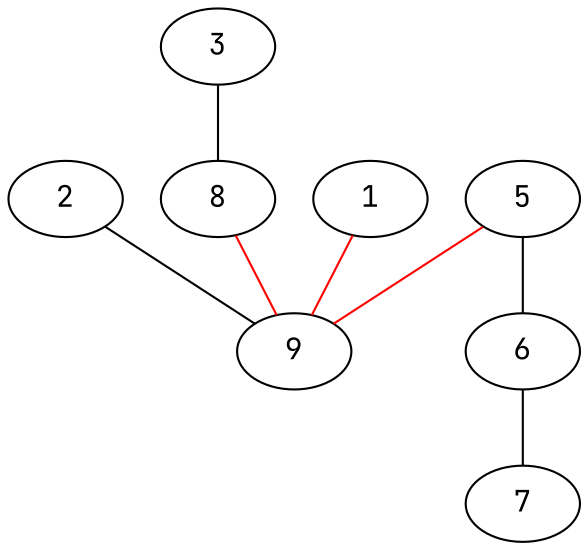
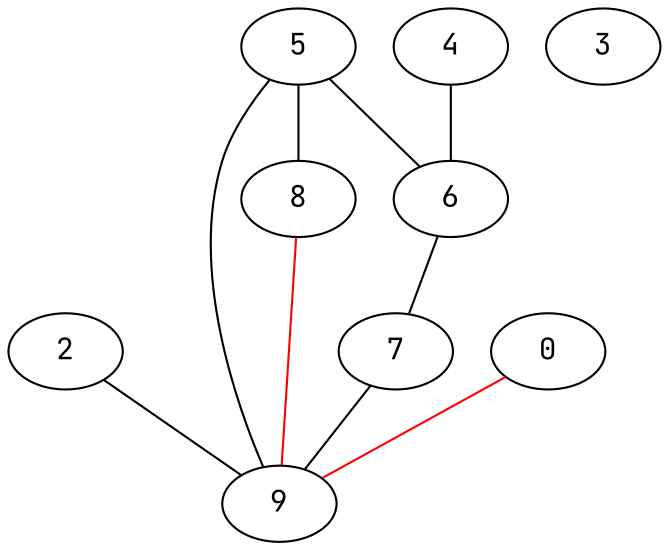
node "4": added
edge "3" -- "8": now "5" -- "8"
node "1": label "1" -> "0"
edge "5" -- "9": color red -> black
edge "7" -- "9": added
